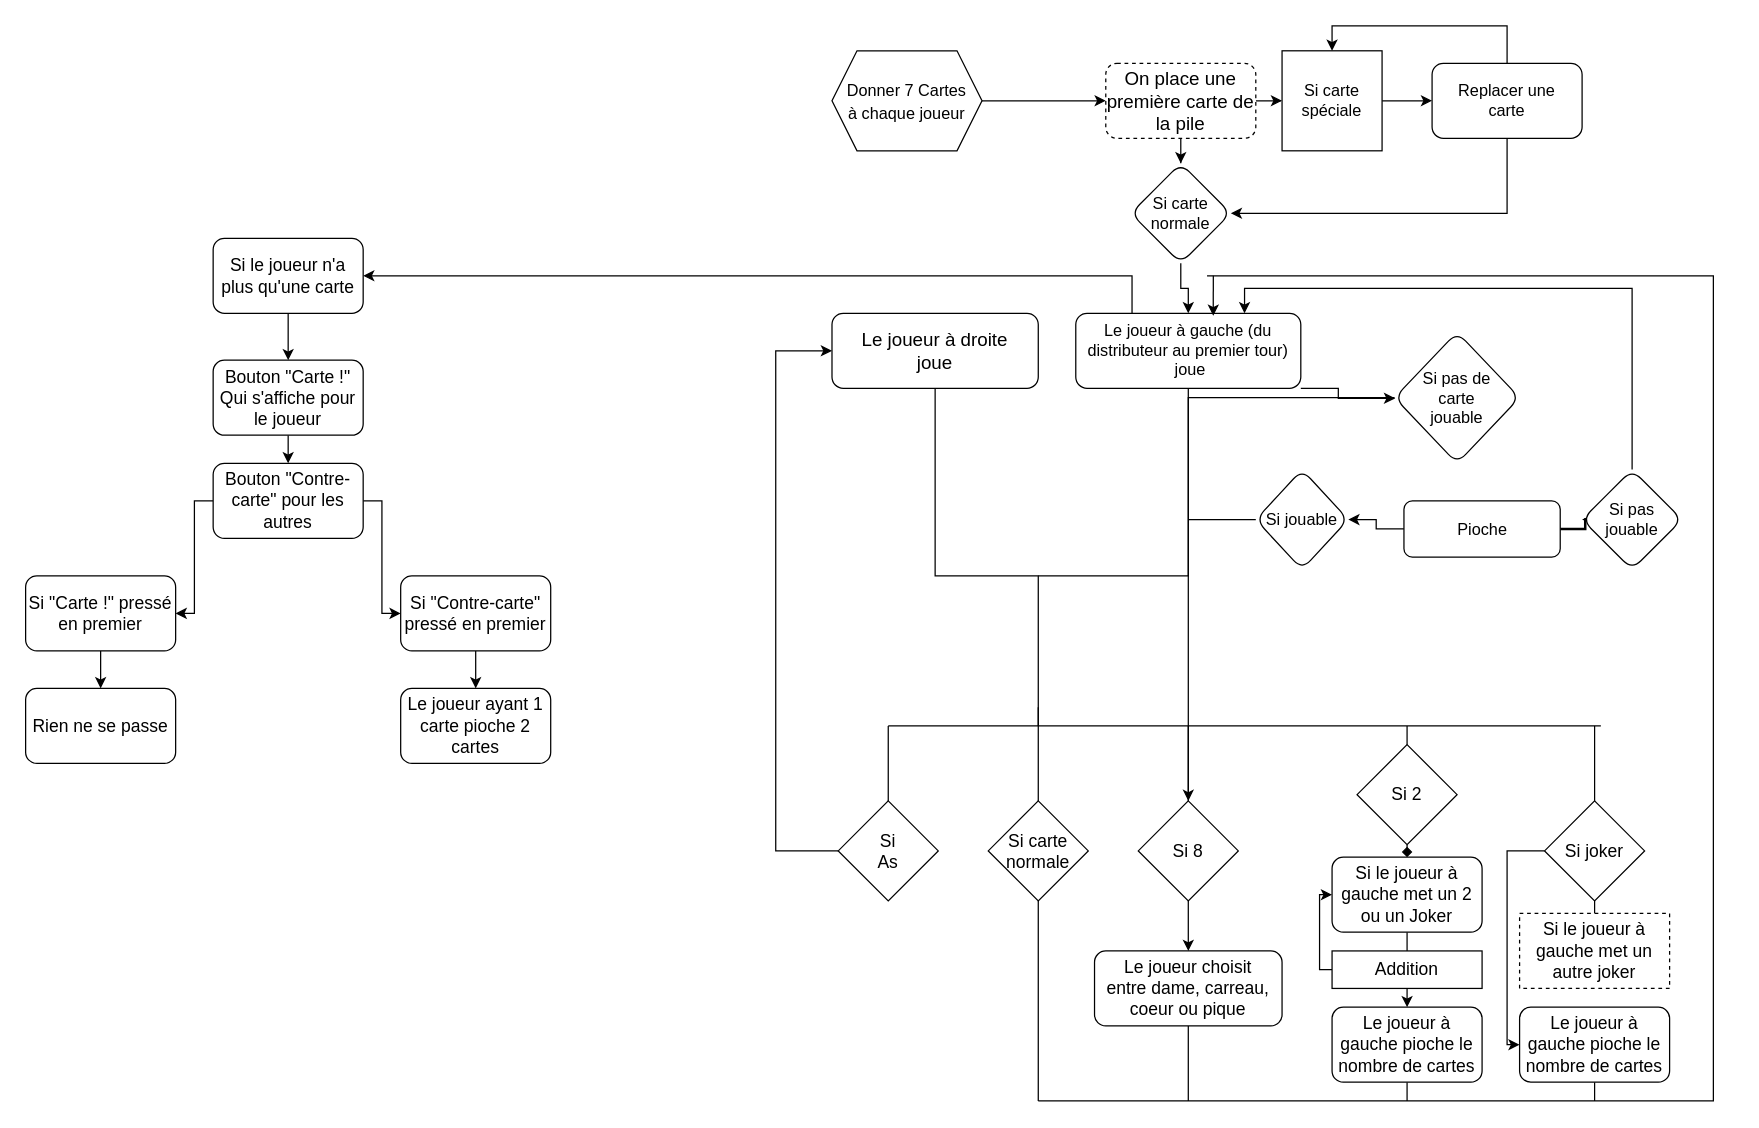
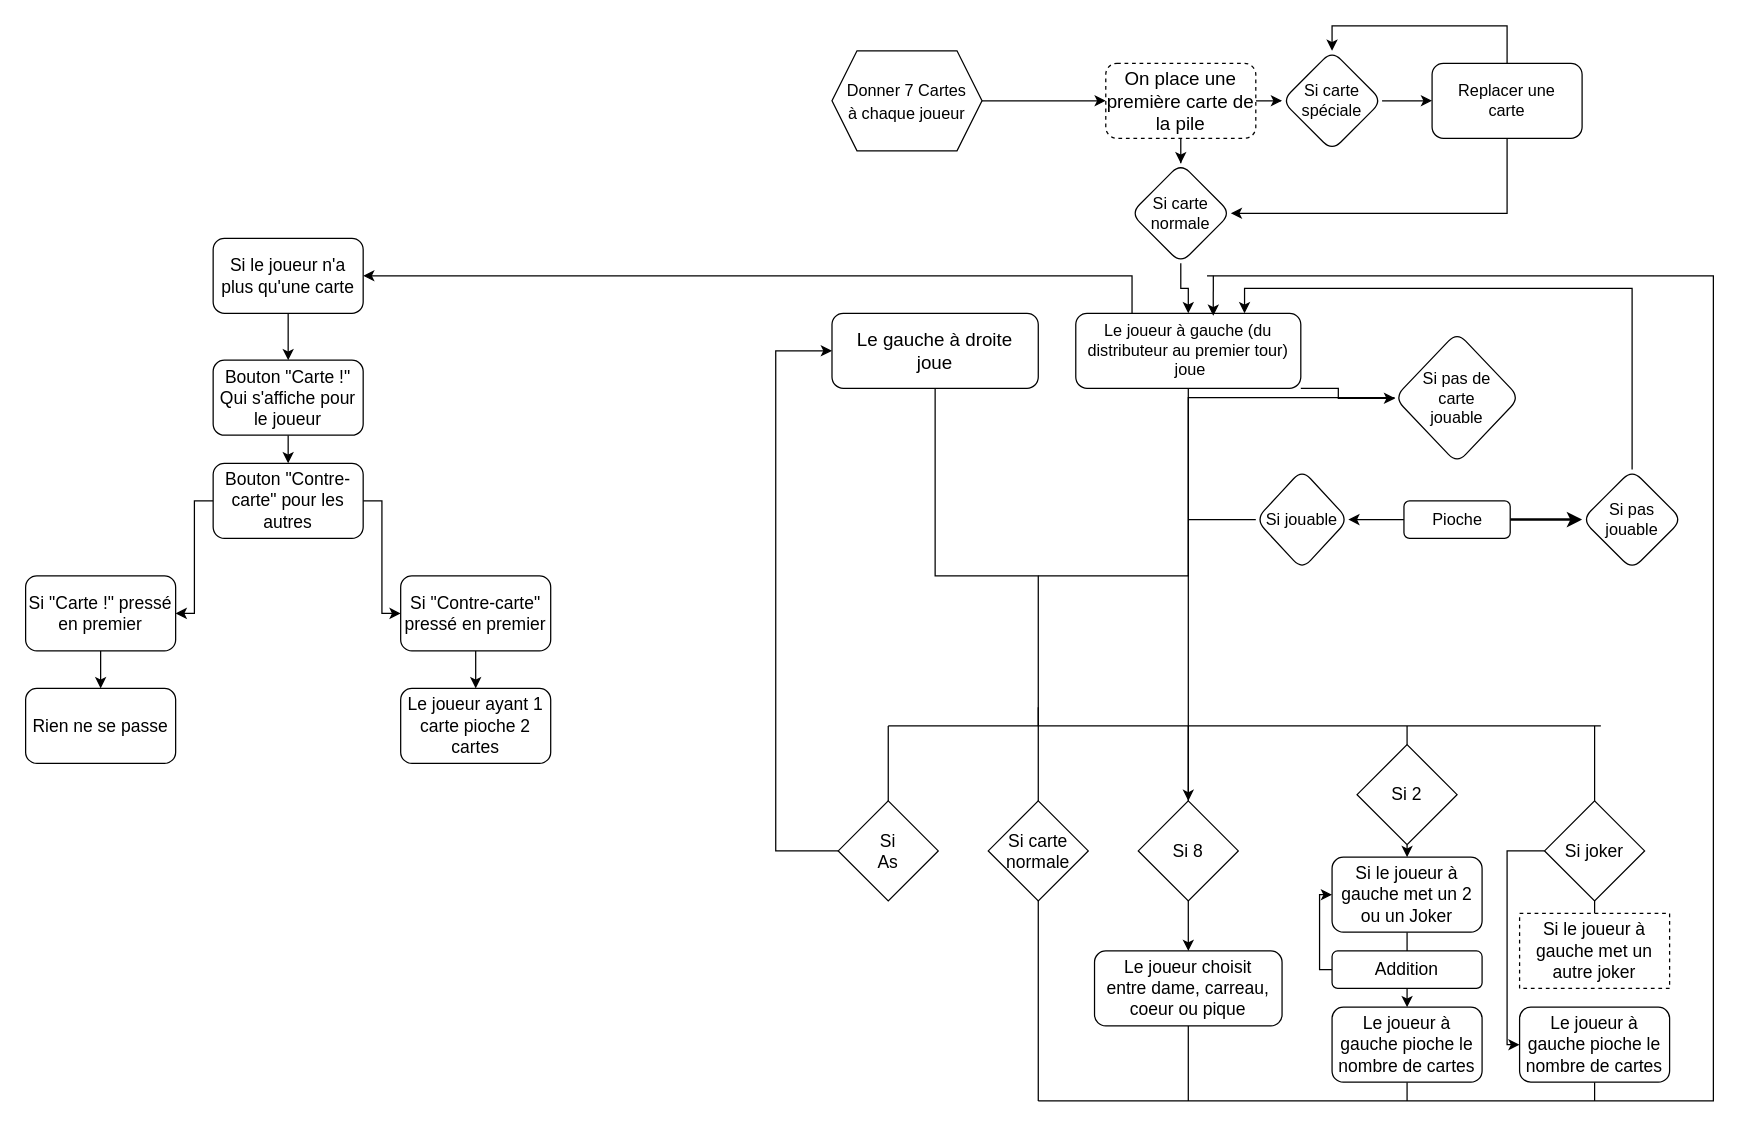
node "Si carte spéciale": shape rectangle -> diamond
node "Le joueur à droite joue": label "Le joueur à droite joue" -> "Le gauche à droite joue"
node "Pioche": size 156x56 -> 106x38
edge "Si 2" -> "Si le joueur à gauche met un 2 ou un Joker": arrowhead diamond -> classic
node "Addition": shape rectangle -> rounded rectangle
